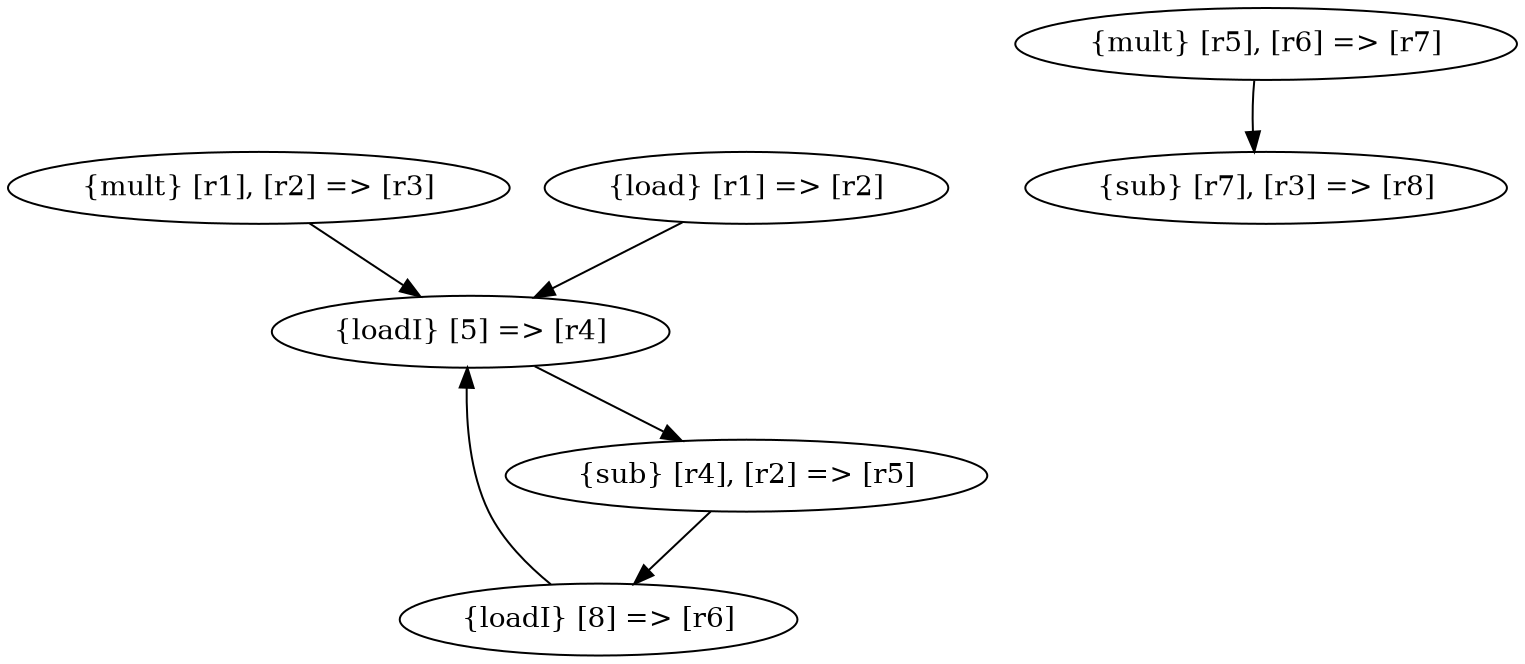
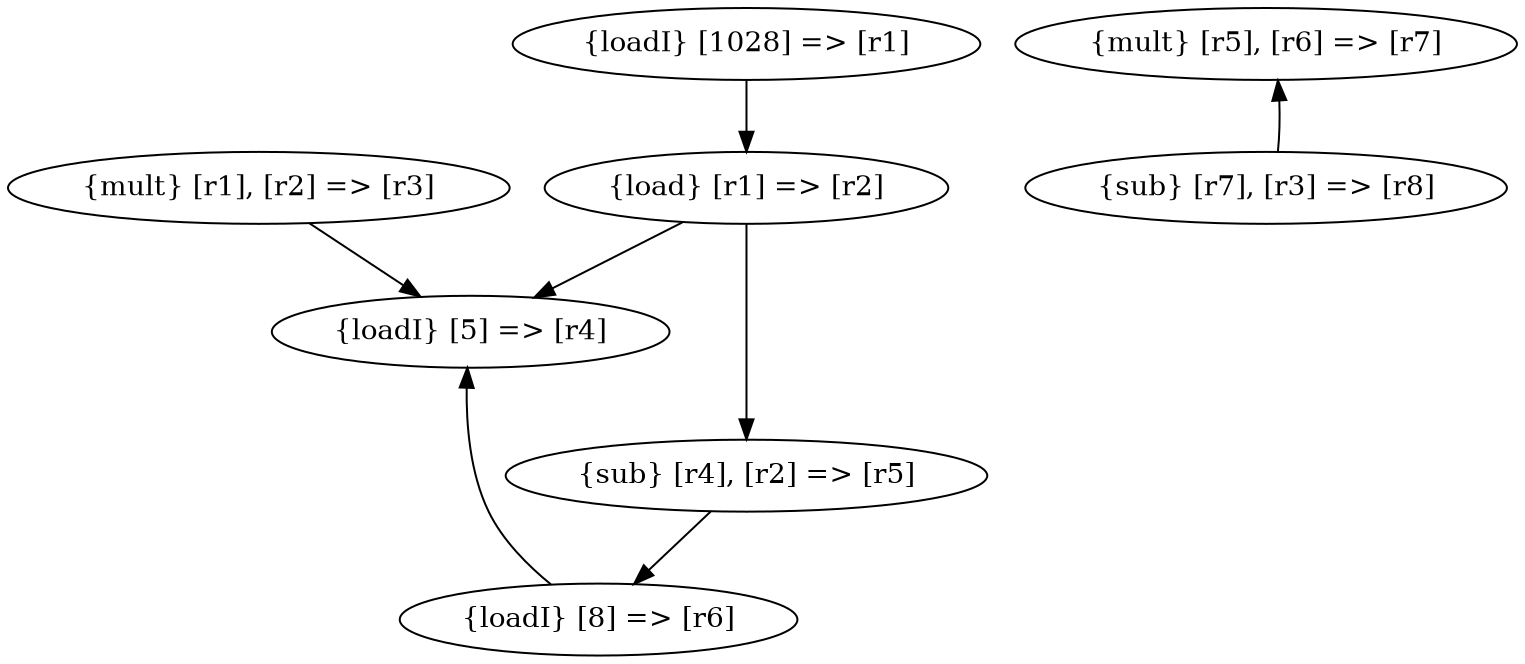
node "{loadI} [1028] => [r1]": added
edge "{mult} [r5], [r6] => [r7]" -> "{sub} [r7], [r3] => [r8]": reversed
edge "{loadI} [5] => [r4]" -> "{sub} [r4], [r2] => [r5]": now "{load} [r1] => [r2]" -> "{sub} [r4], [r2] => [r5]"
